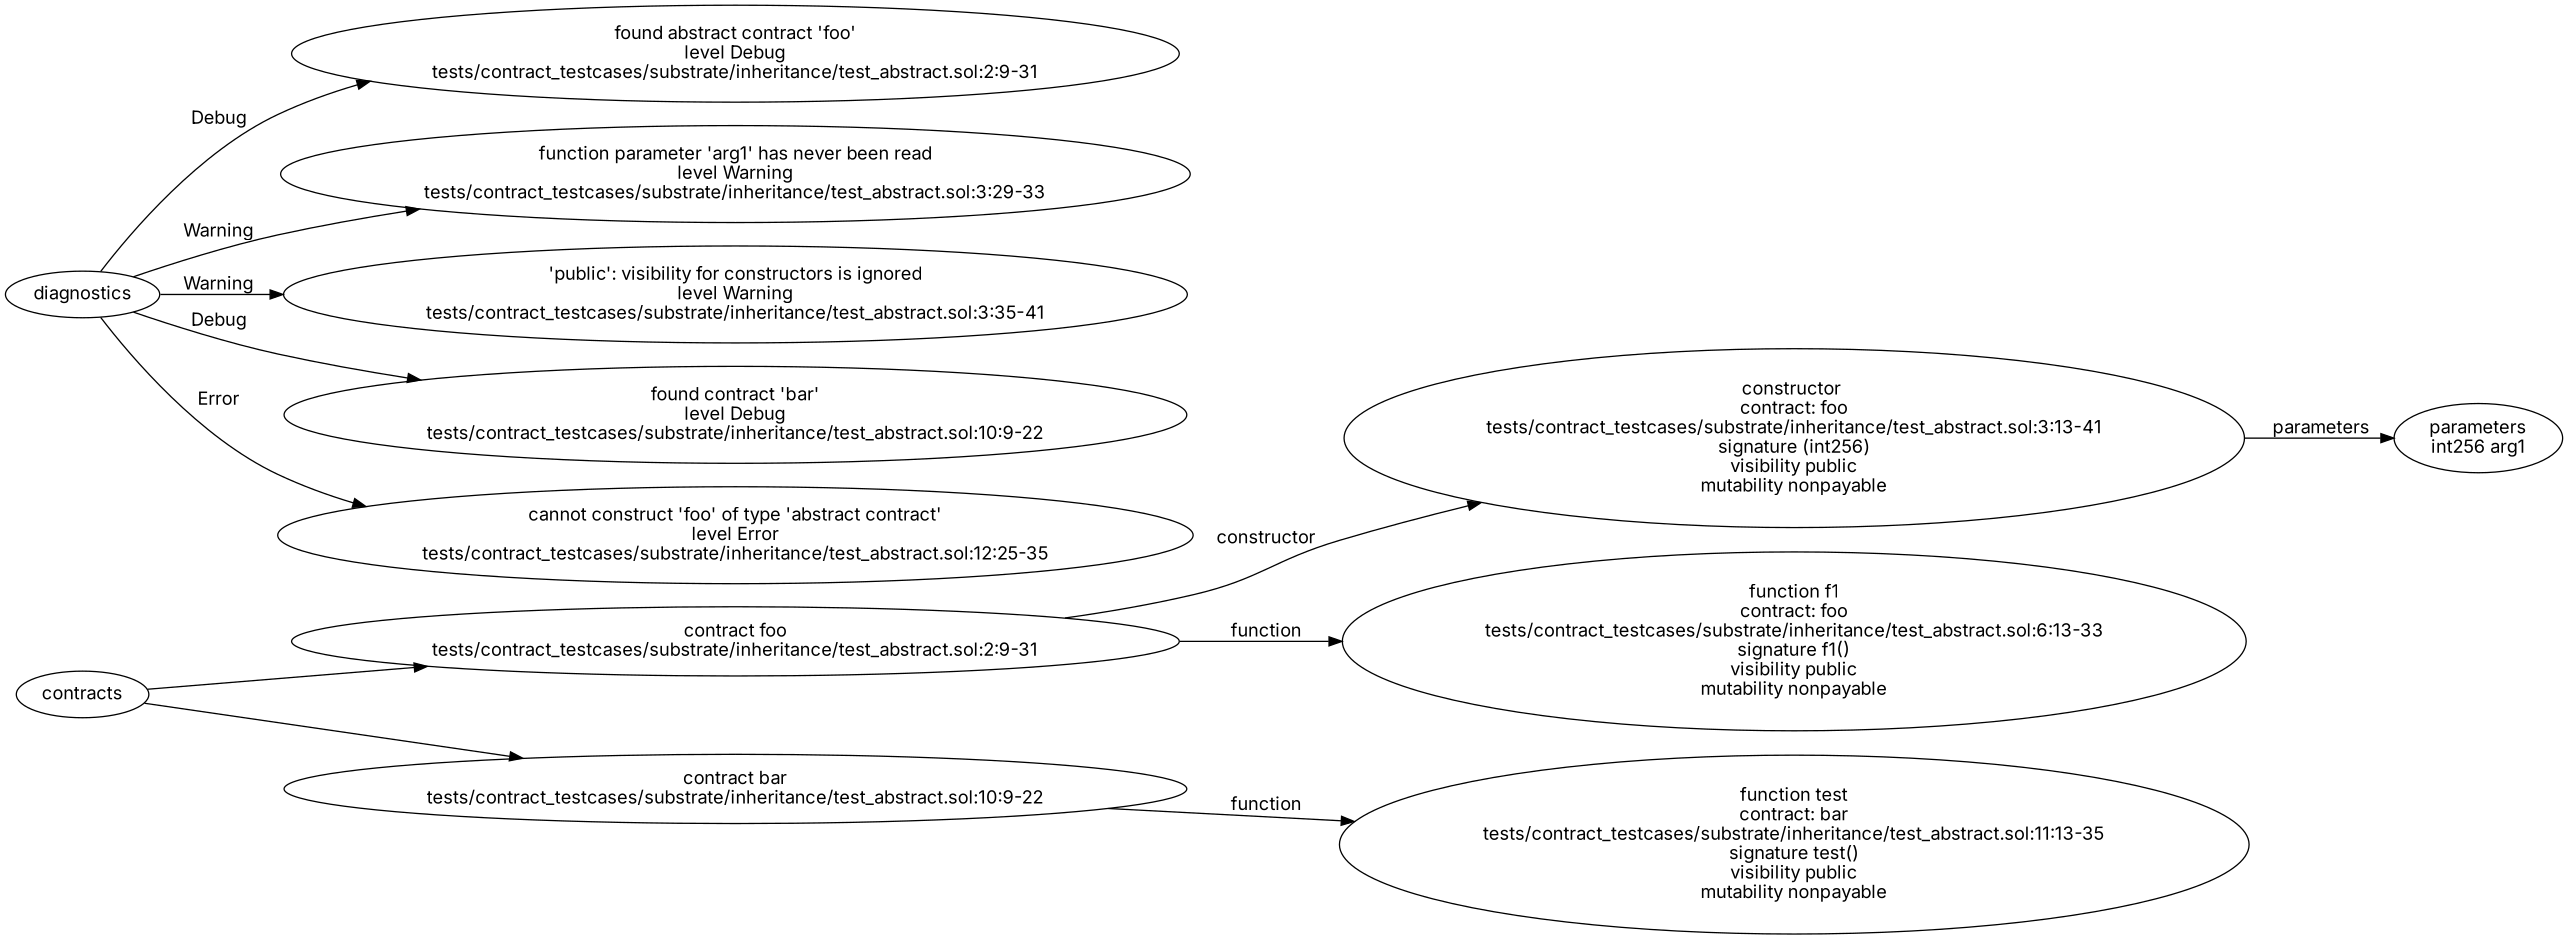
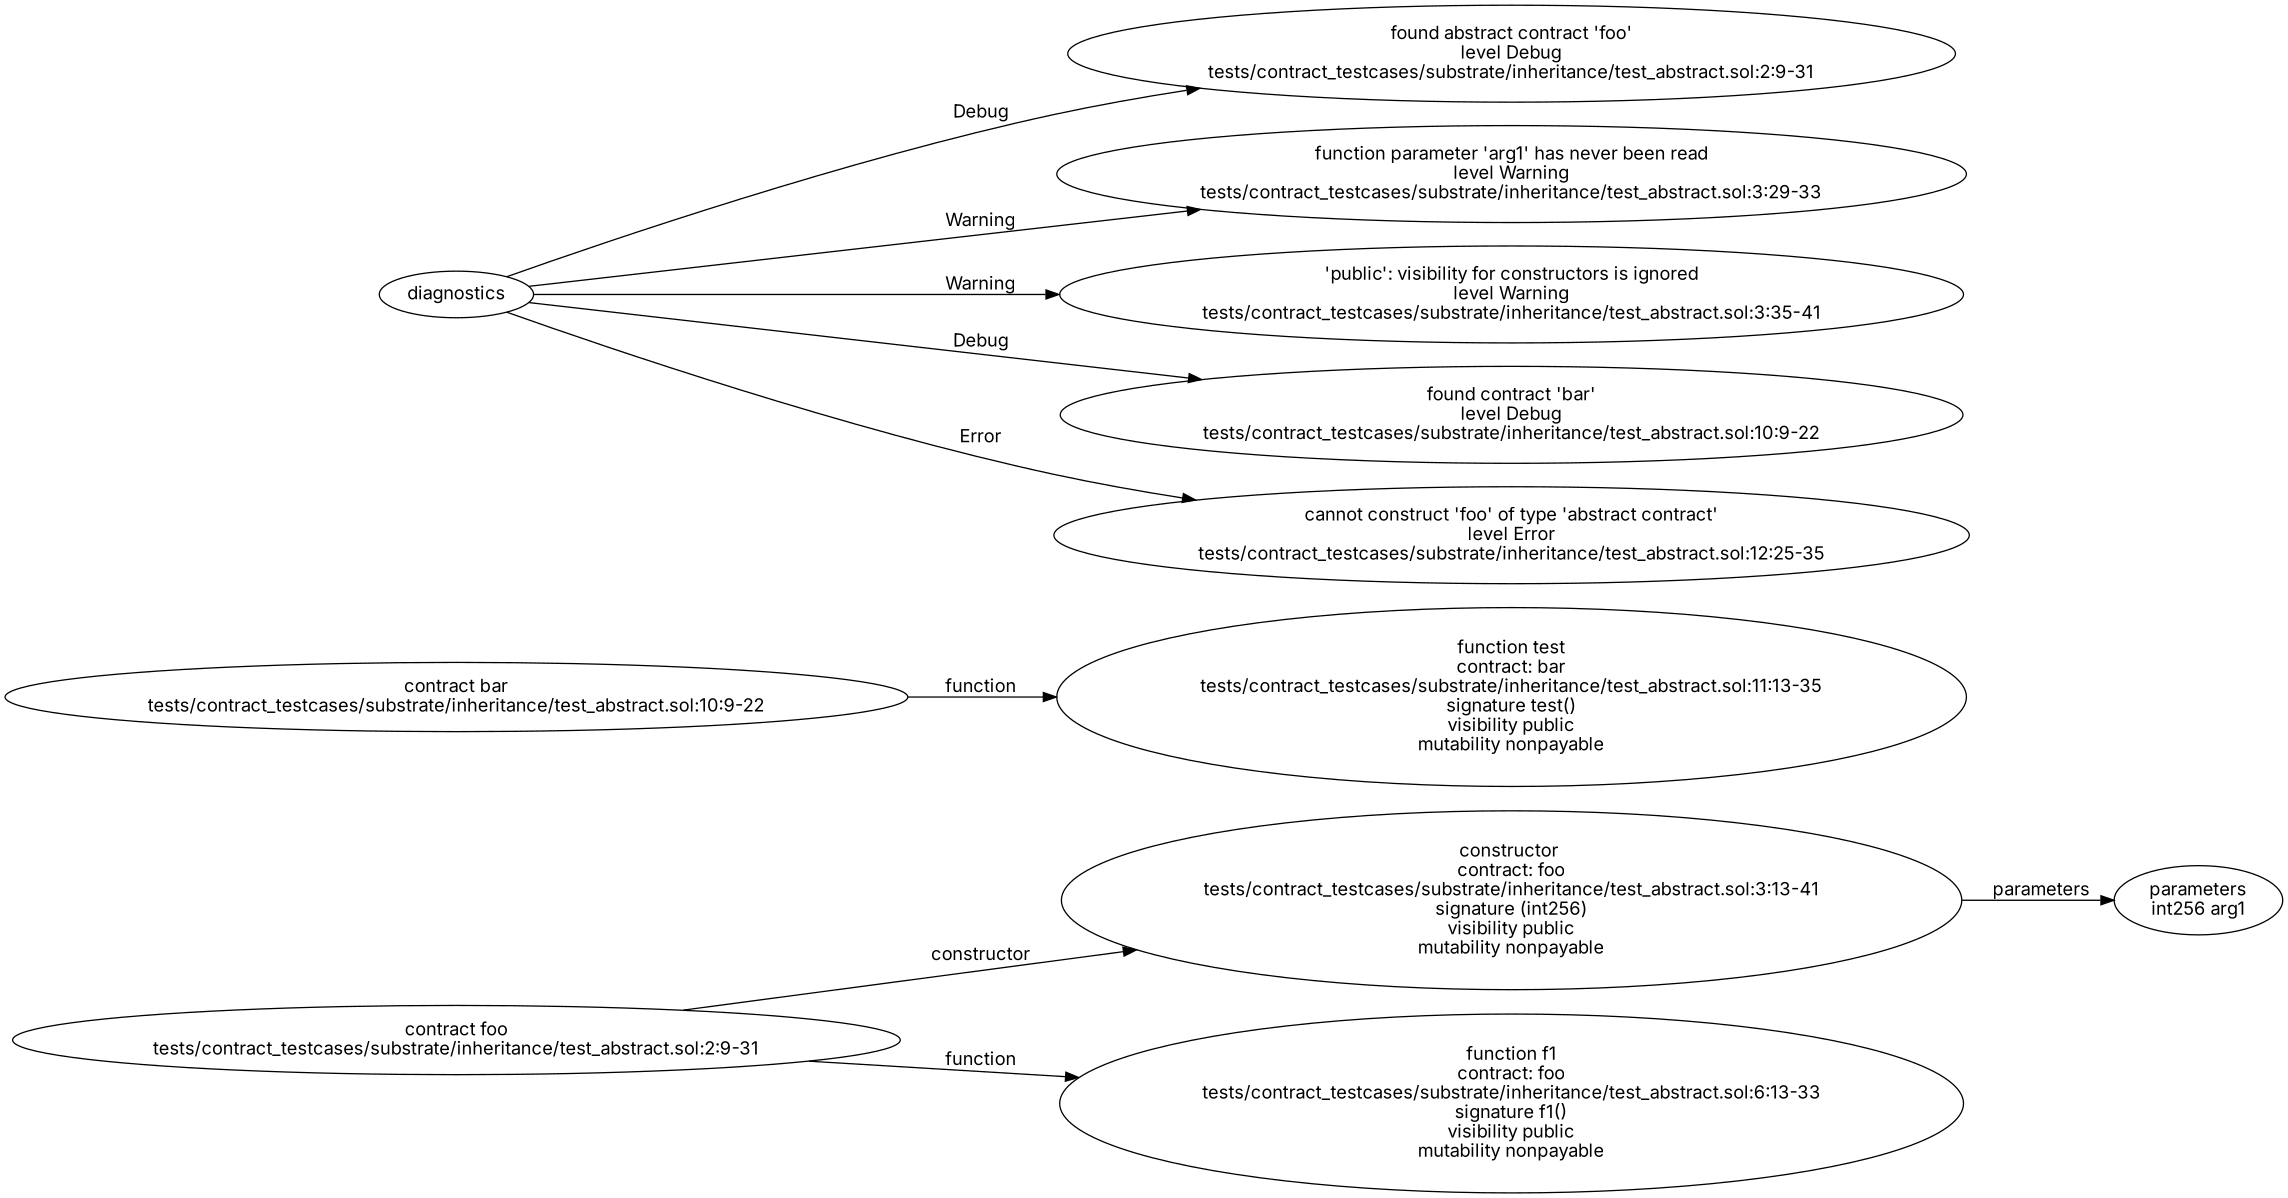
node "contracts": removed
